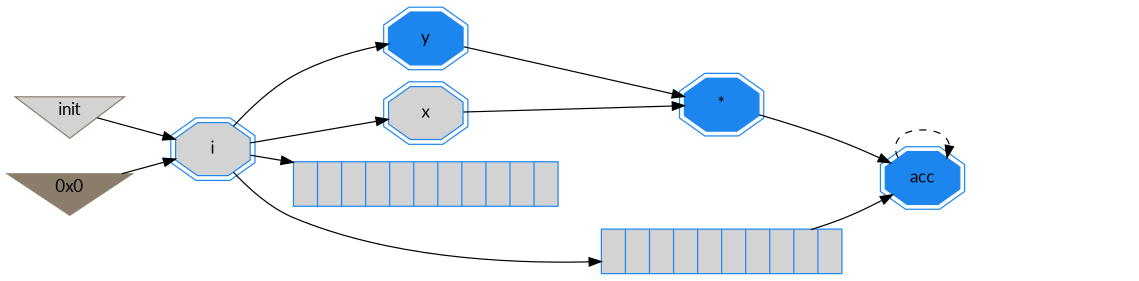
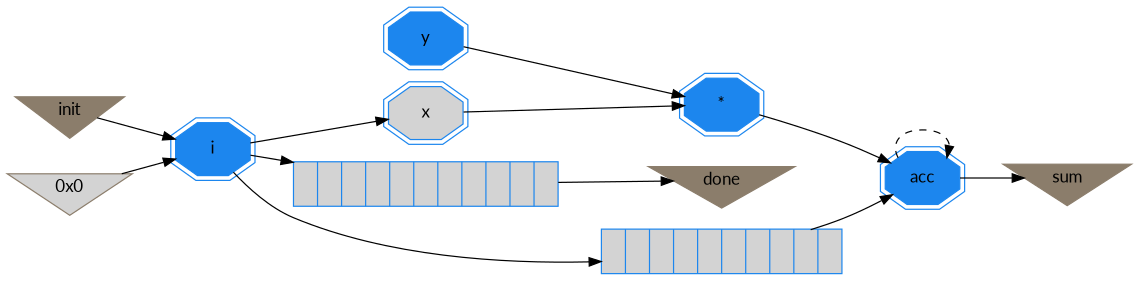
edge "i" -> "y": removed
node "init": fillcolor lightgray -> bisque4
node "i": fillcolor lightgray -> dodgerblue2
node "sum": added
node "done": added
node "0x0": fillcolor bisque4 -> lightgray
